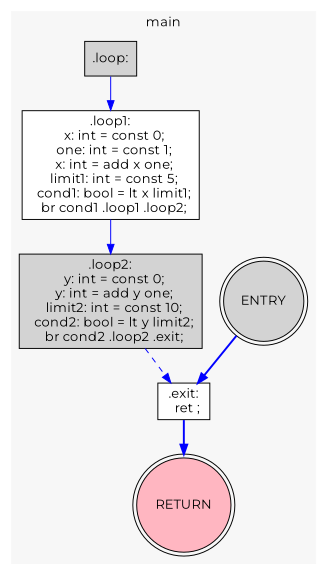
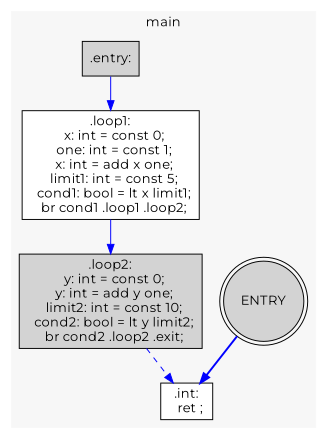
node ".loop:": label ".loop:" -> ".entry:"
node ".exit: ret ;": label ".exit: ret ;" -> ".int: ret ;"
node "RETURN": removed
